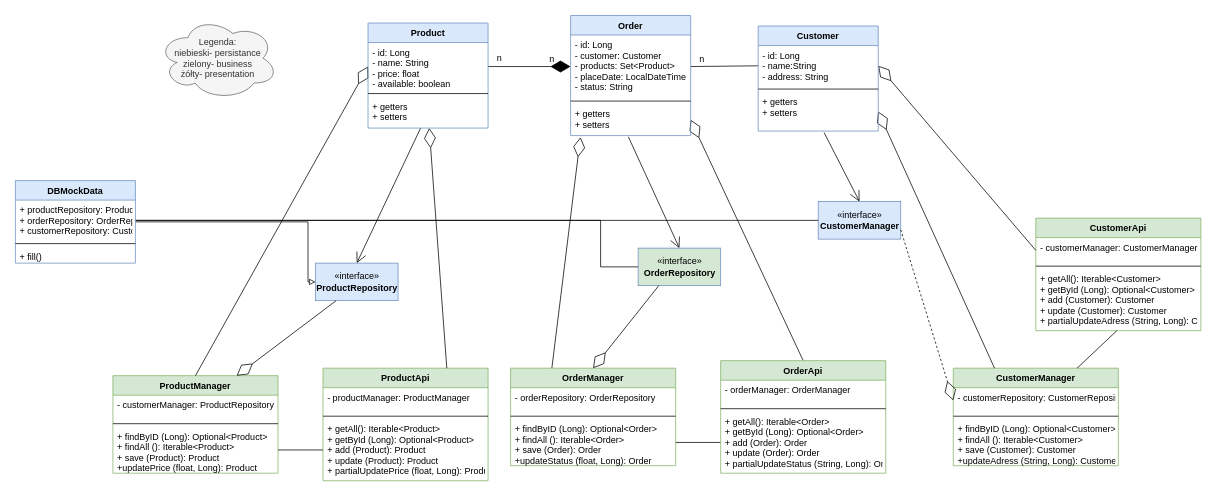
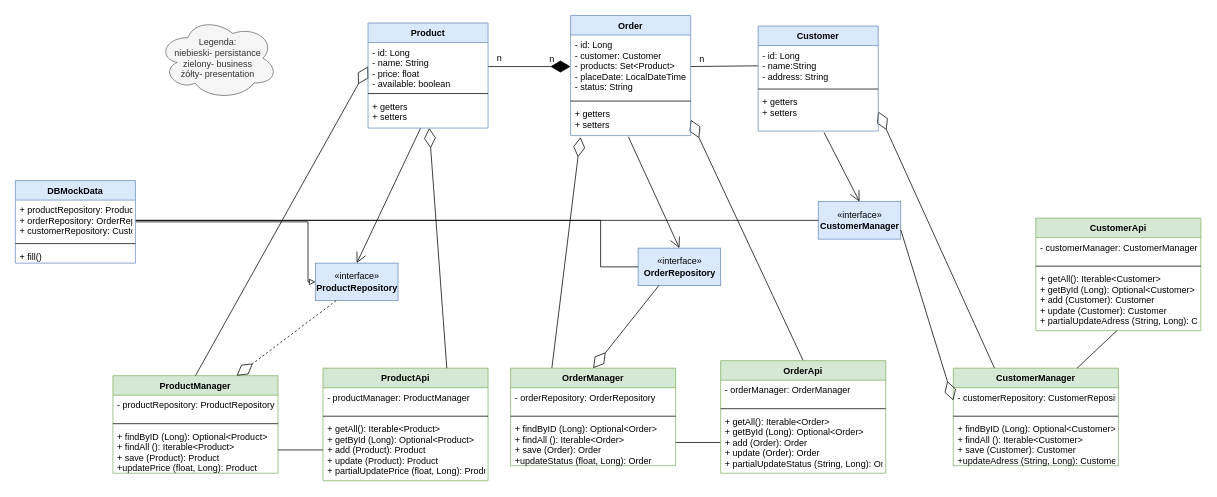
edge "- customerManager: CustomerManager" -> "- id: Long - name:String - address: String": removed
node "«interface» OrderRepository": fillcolor #d5e8d4 -> #dae8fc
edge "«interface» CustomerManager" -> "- customerRepository: CustomerRepository": style dashed -> solid
edge "«interface» ProductRepository" -> "ProductManager": style solid -> dashed
node "- customerManager: ProductRepository": label "- customerManager: ProductRepository" -> "- productRepository: ProductRepository"
